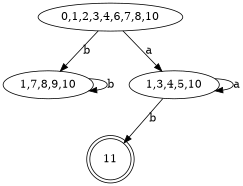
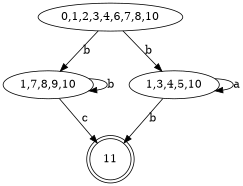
edge "0,1,2,3,4,6,7,8,10" -> "1,3,4,5,10": label "a" -> "b"
edge "1,7,8,9,10" -> "11": added, label "c"
